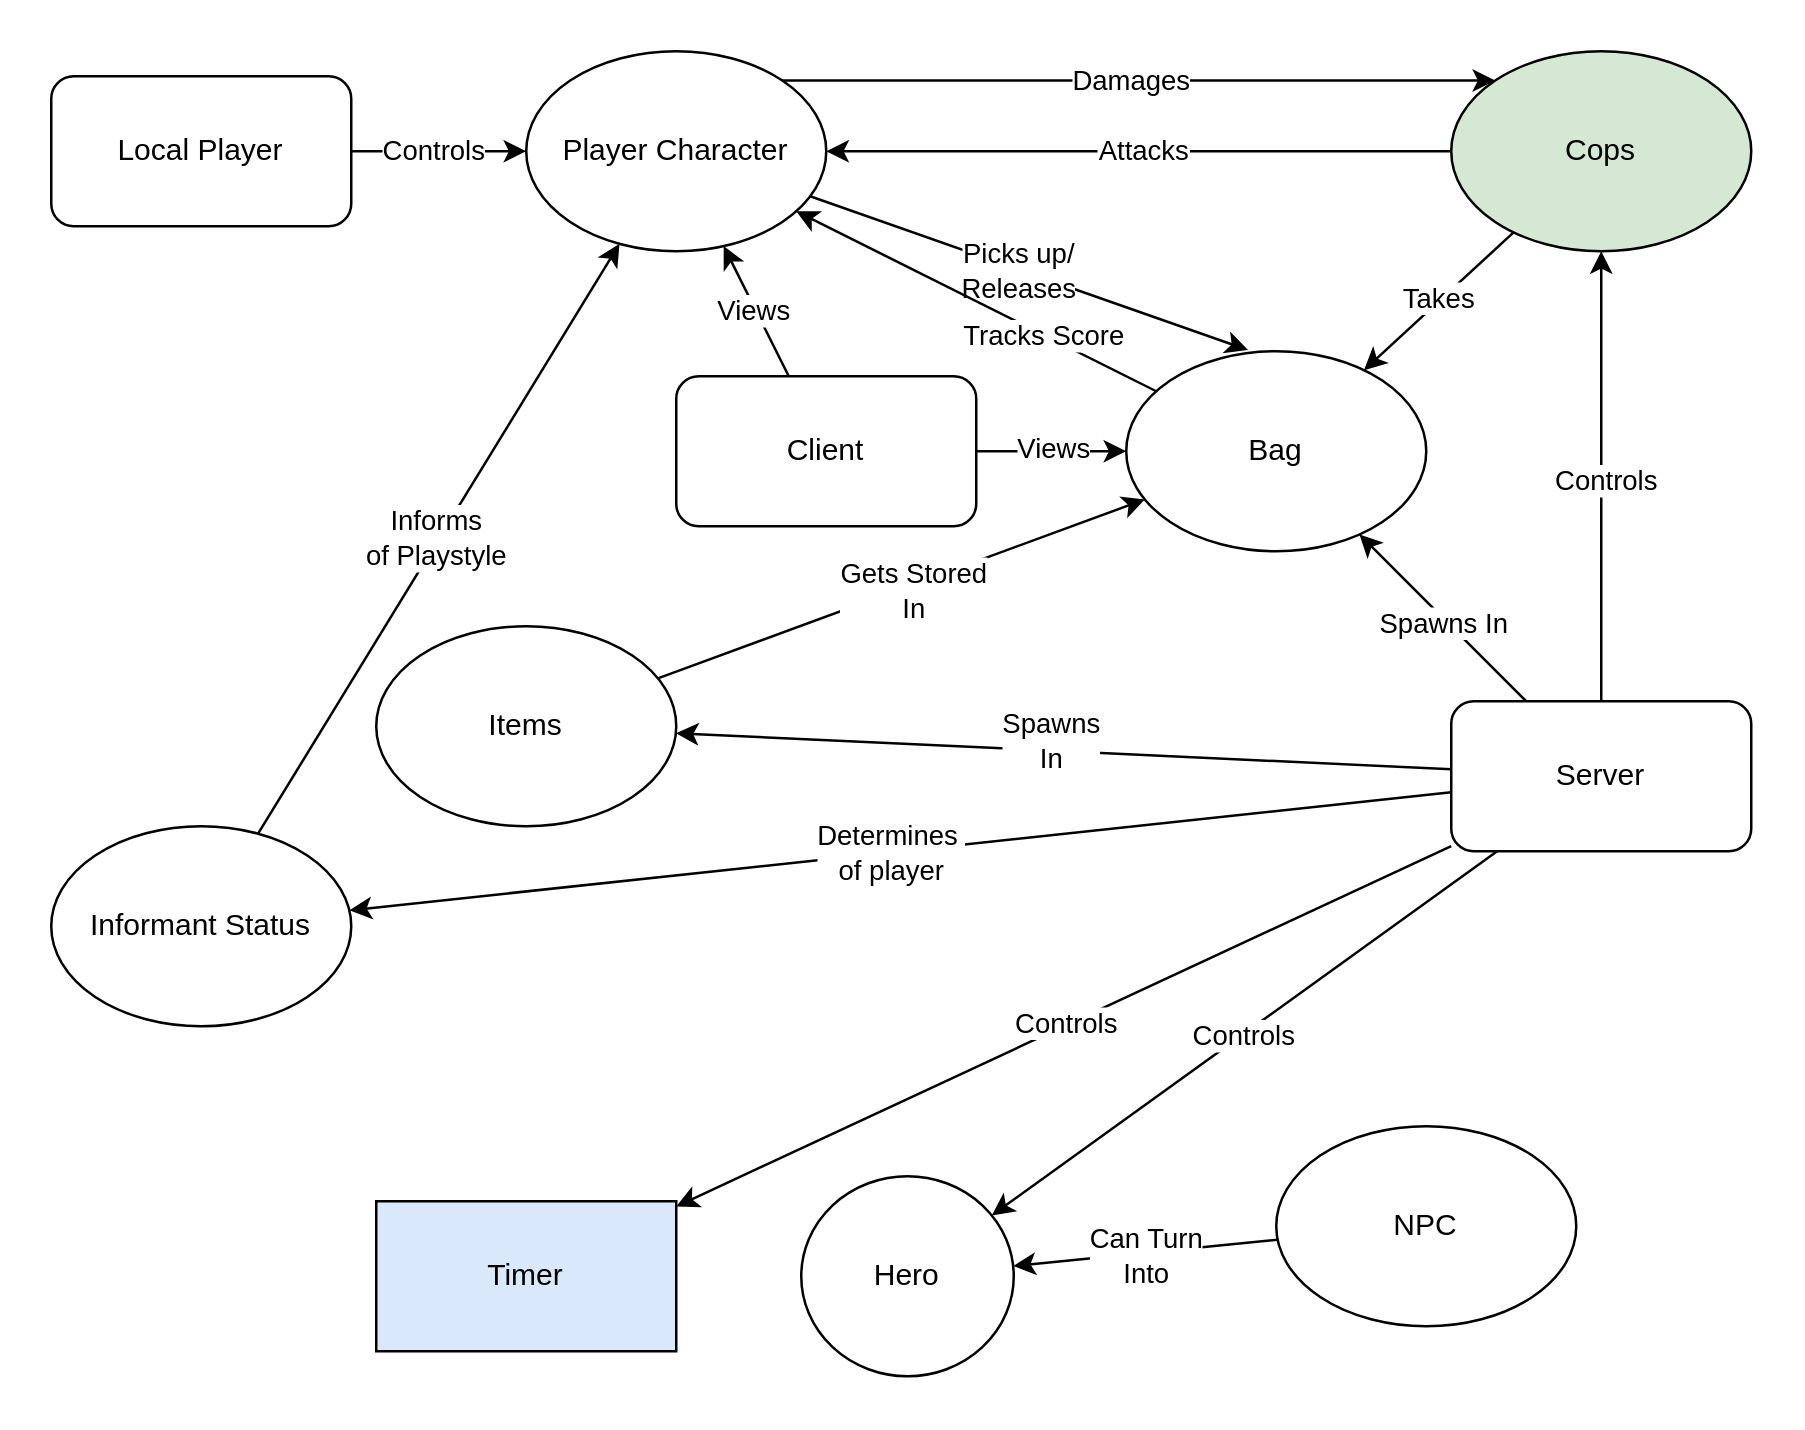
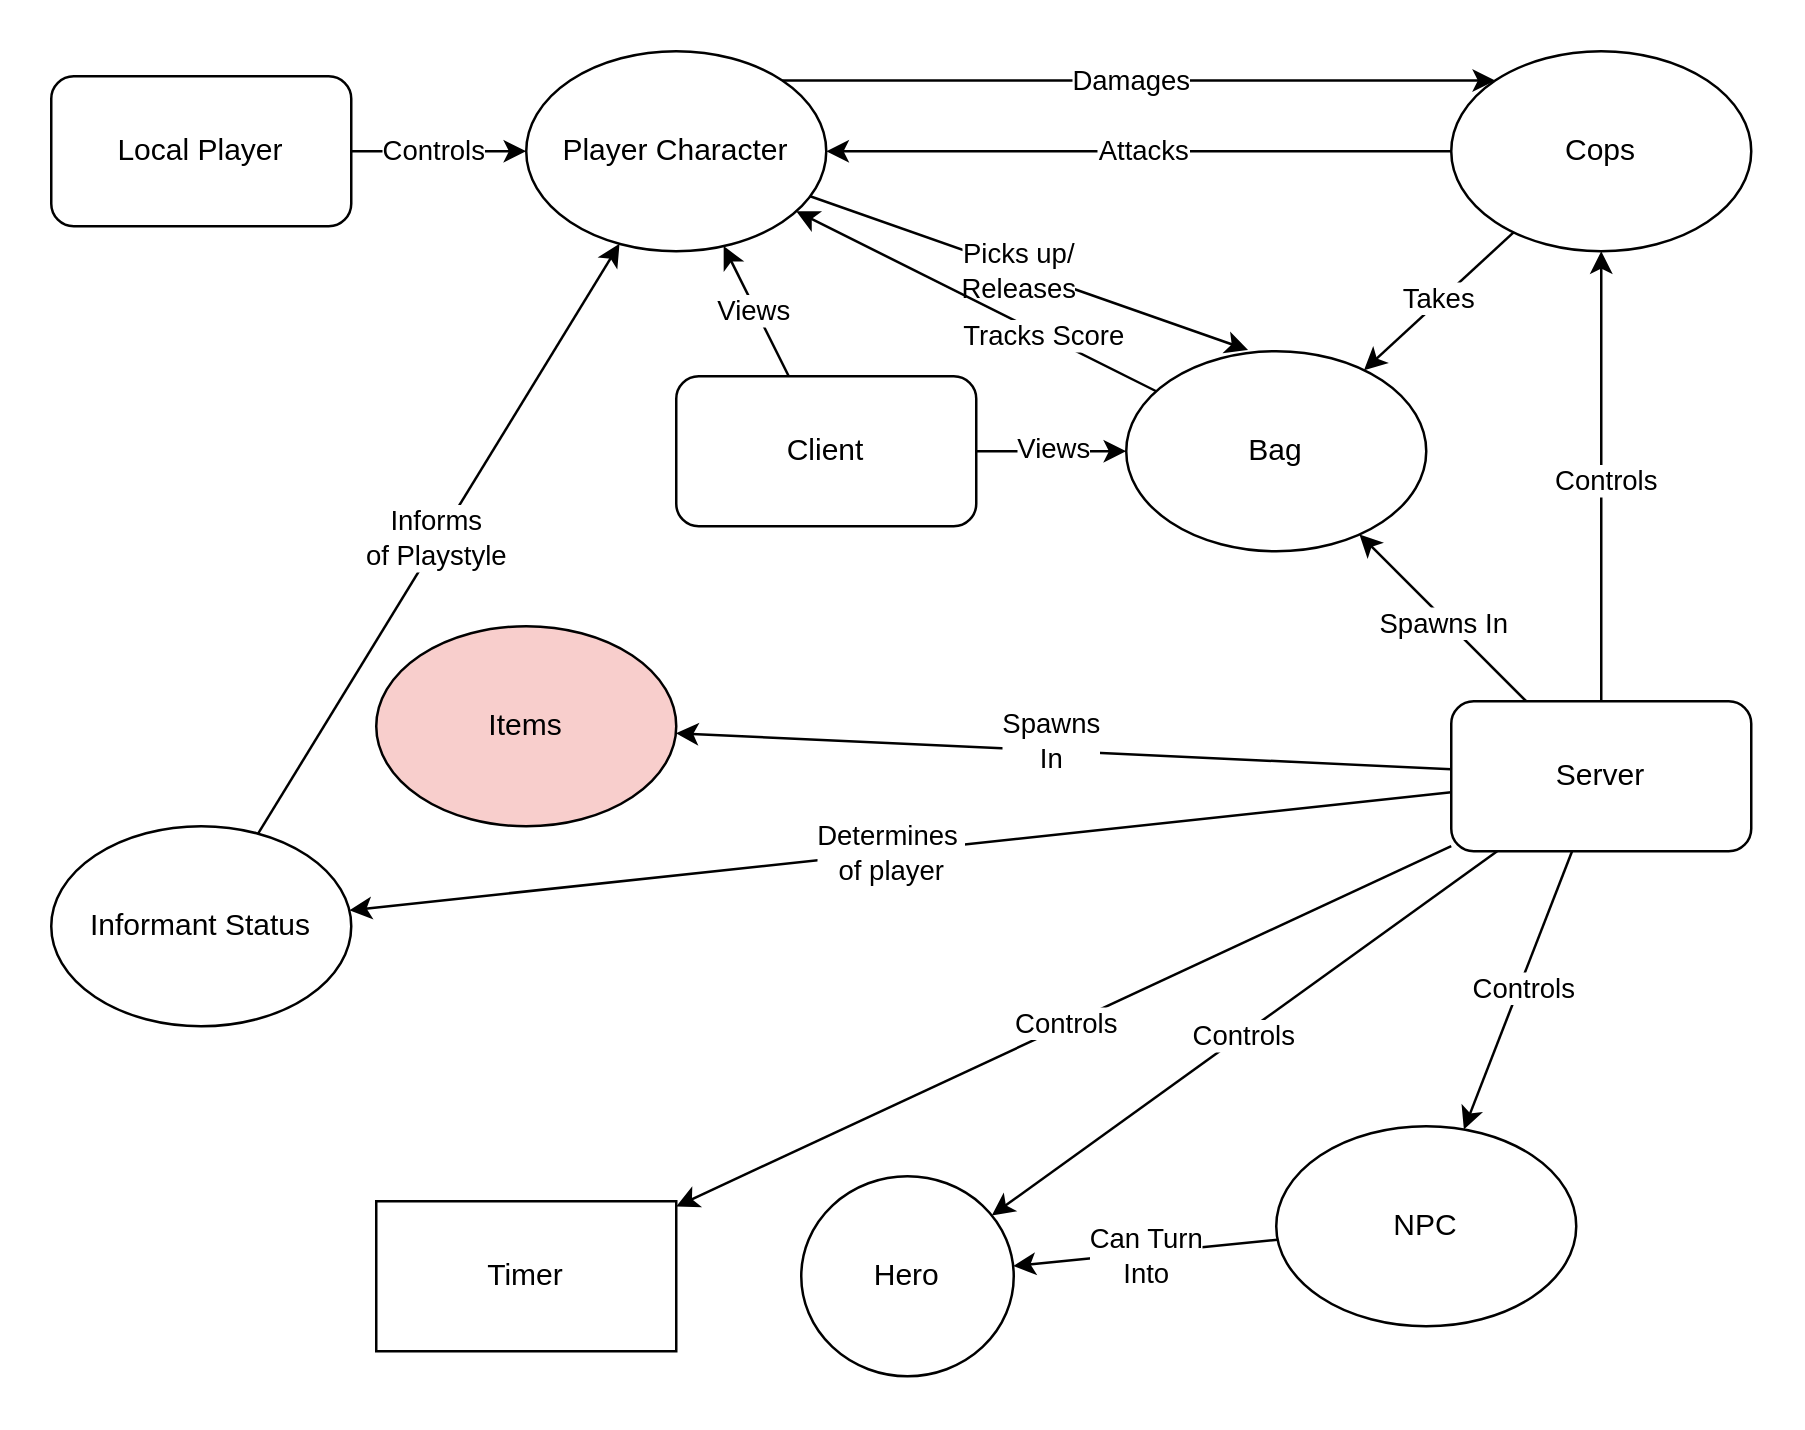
node "Cops": fillcolor #d5e8d4 -> #ffffff
edge "Items" -> "Bag": removed, label "Gets Stored In"
node "Items": fillcolor #ffffff -> #f8cecc
edge "Server" -> "NPC": added, label "Controls"
node "Timer": fillcolor #dae8fc -> #ffffff
